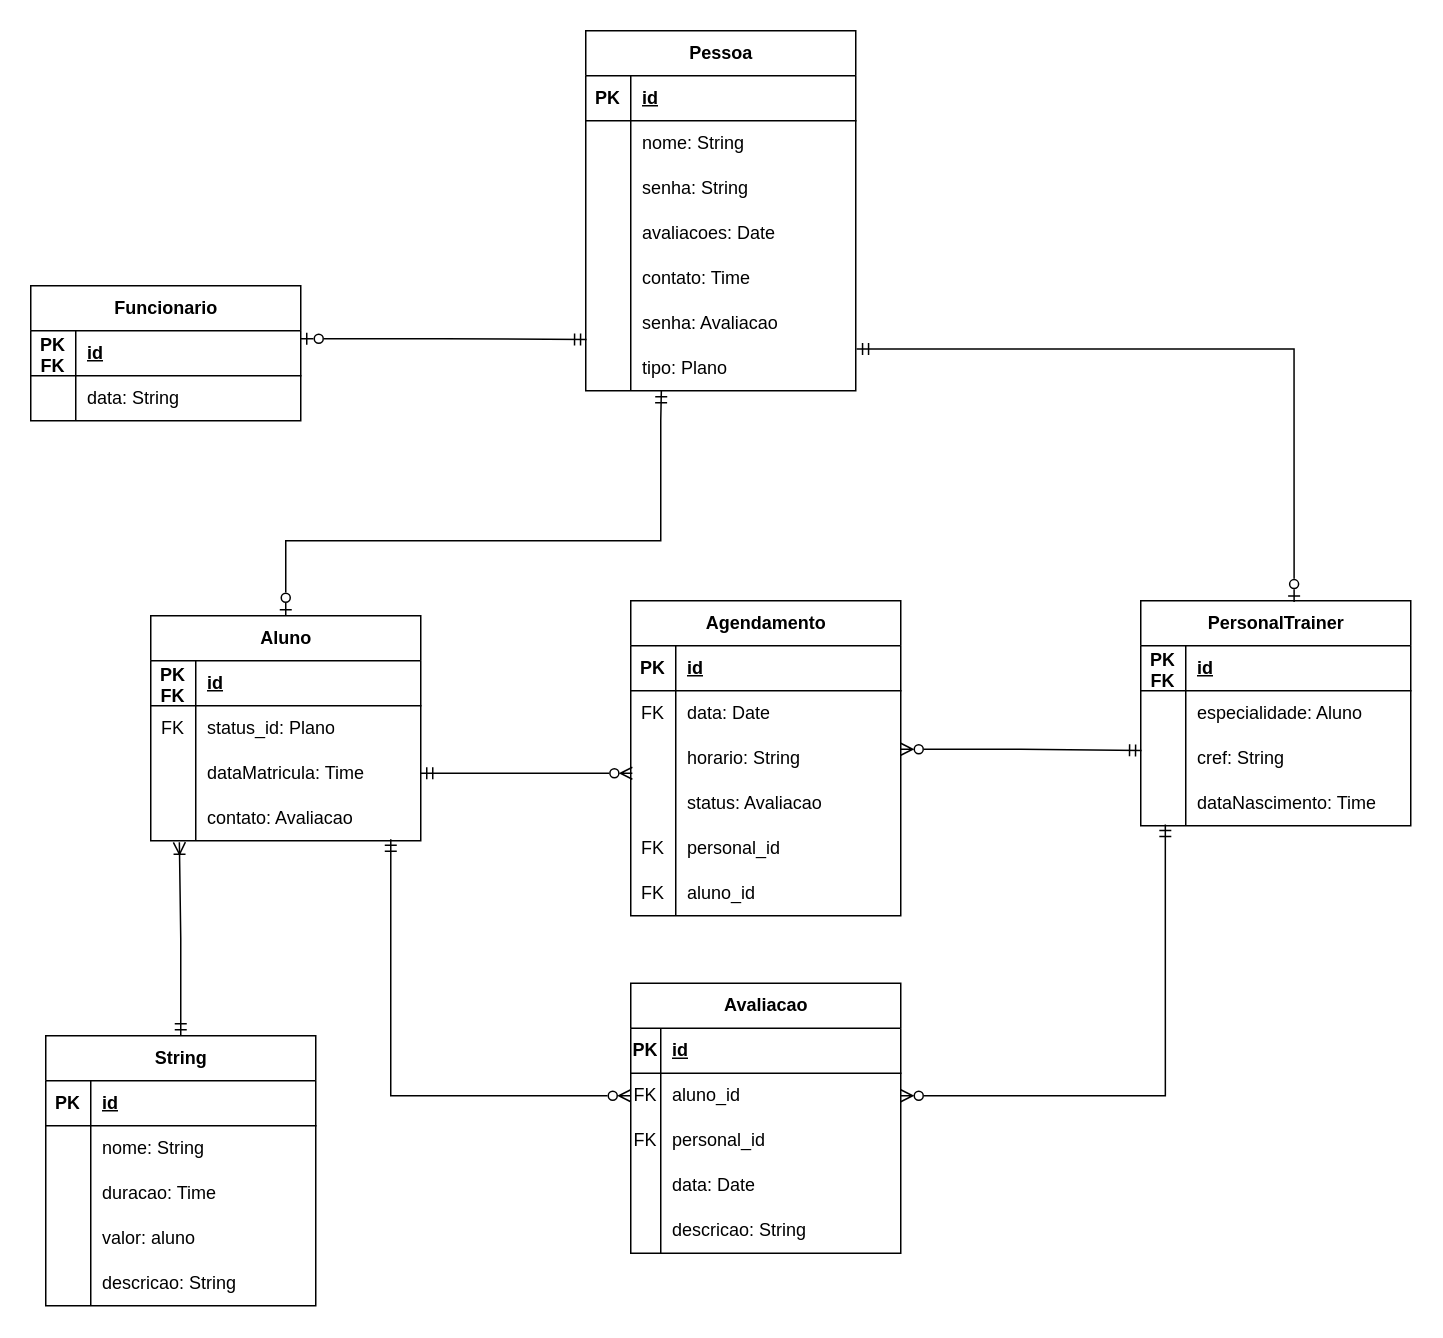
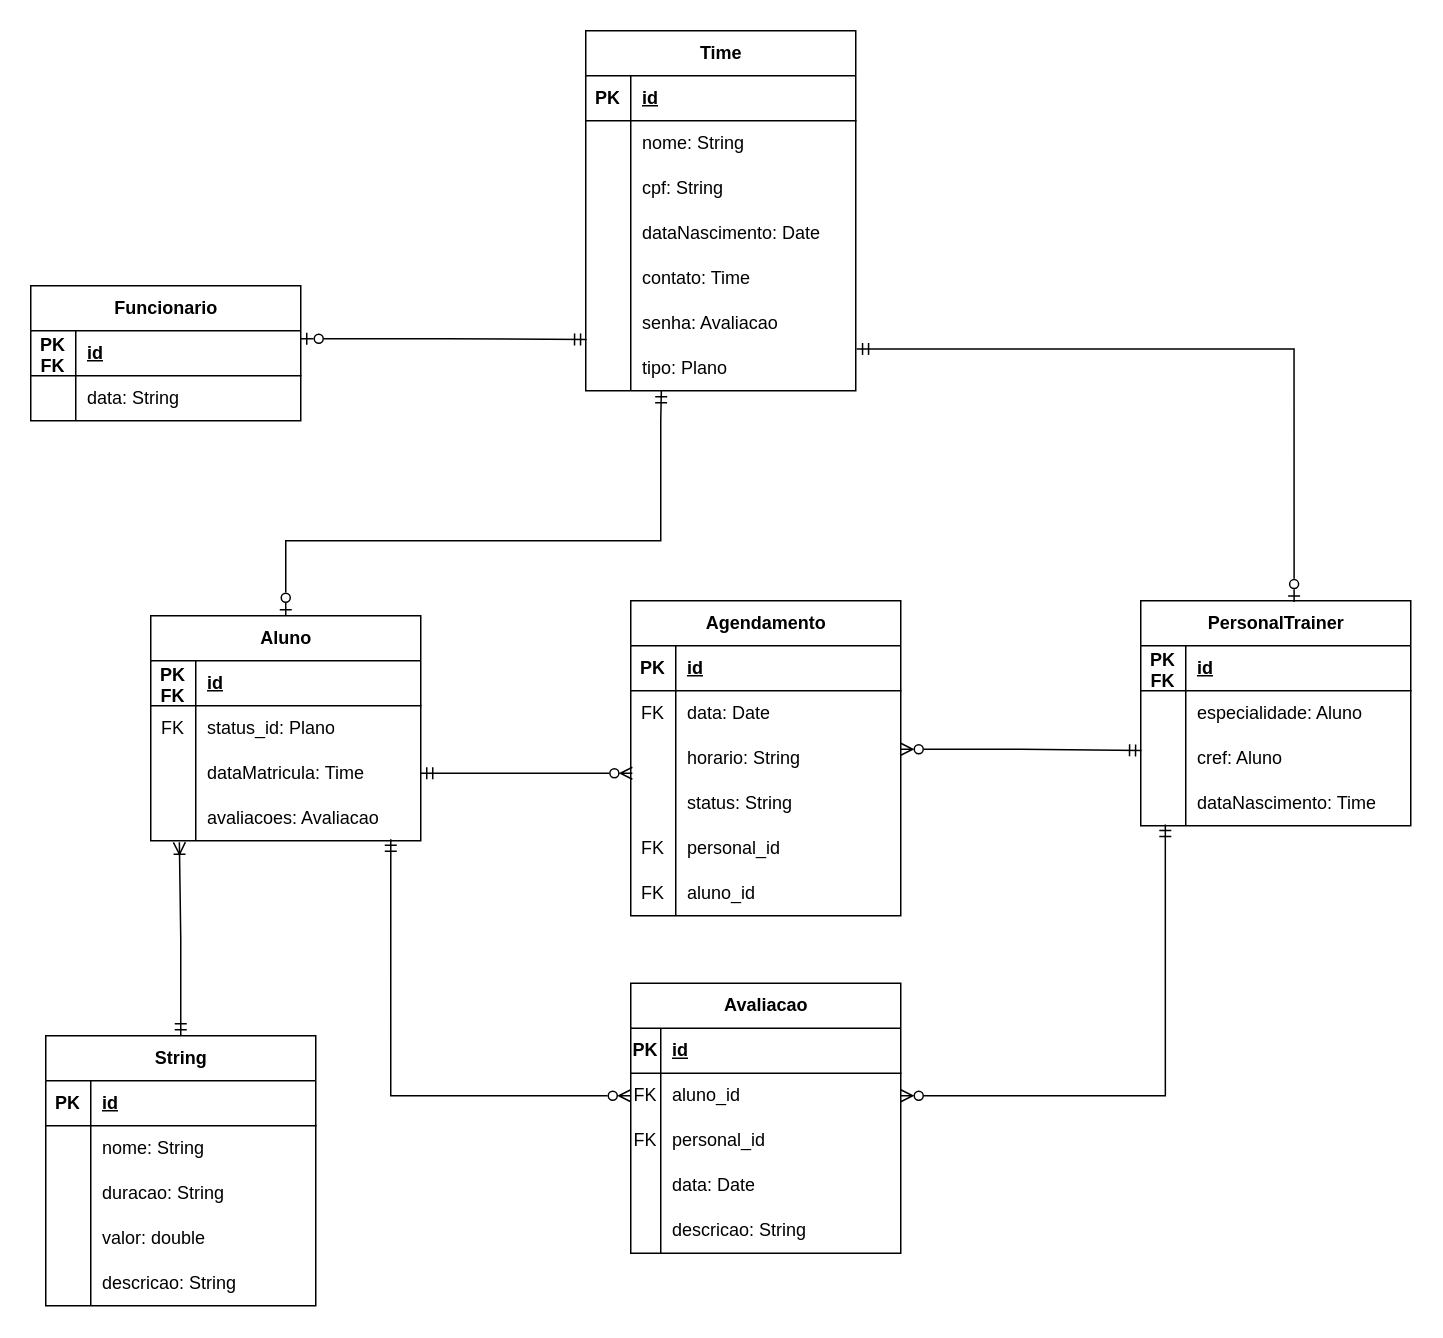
node "Pessoa": label "Pessoa" -> "Time"
node "senha: String": label "senha: String" -> "cpf: String"
node "avaliacoes: Date": label "avaliacoes: Date" -> "dataNascimento: Date"
node "cref: String": label "cref: String" -> "cref: Aluno"
node "status: Avaliacao": label "status: Avaliacao" -> "status: String"
node "contato: Avaliacao": label "contato: Avaliacao" -> "avaliacoes: Avaliacao"
node "duracao: Time": label "duracao: Time" -> "duracao: String"
node "valor: aluno": label "valor: aluno" -> "valor: double"
